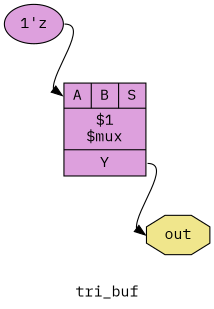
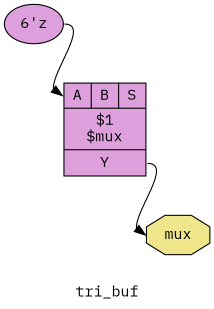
node "1'z": label "1'z" -> "6'z"
node "out": label "out" -> "mux"
